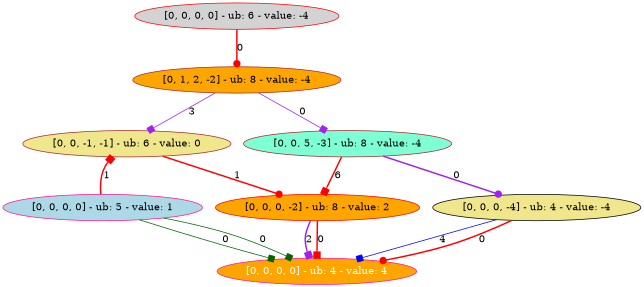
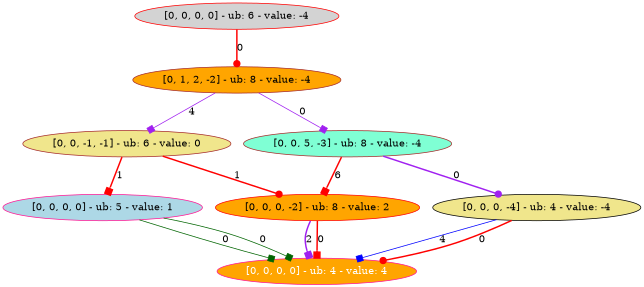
edge "[0, 1, 2, -2] - ub: 8 - value: -4" -> "[0, 0, -1, -1] - ub: 6 - value: 0": label "3" -> "4"
edge "[0, 0, 0, 0] - ub: 5 - value: 1" -> "[0, 0, -1, -1] - ub: 6 - value: 0": reversed
